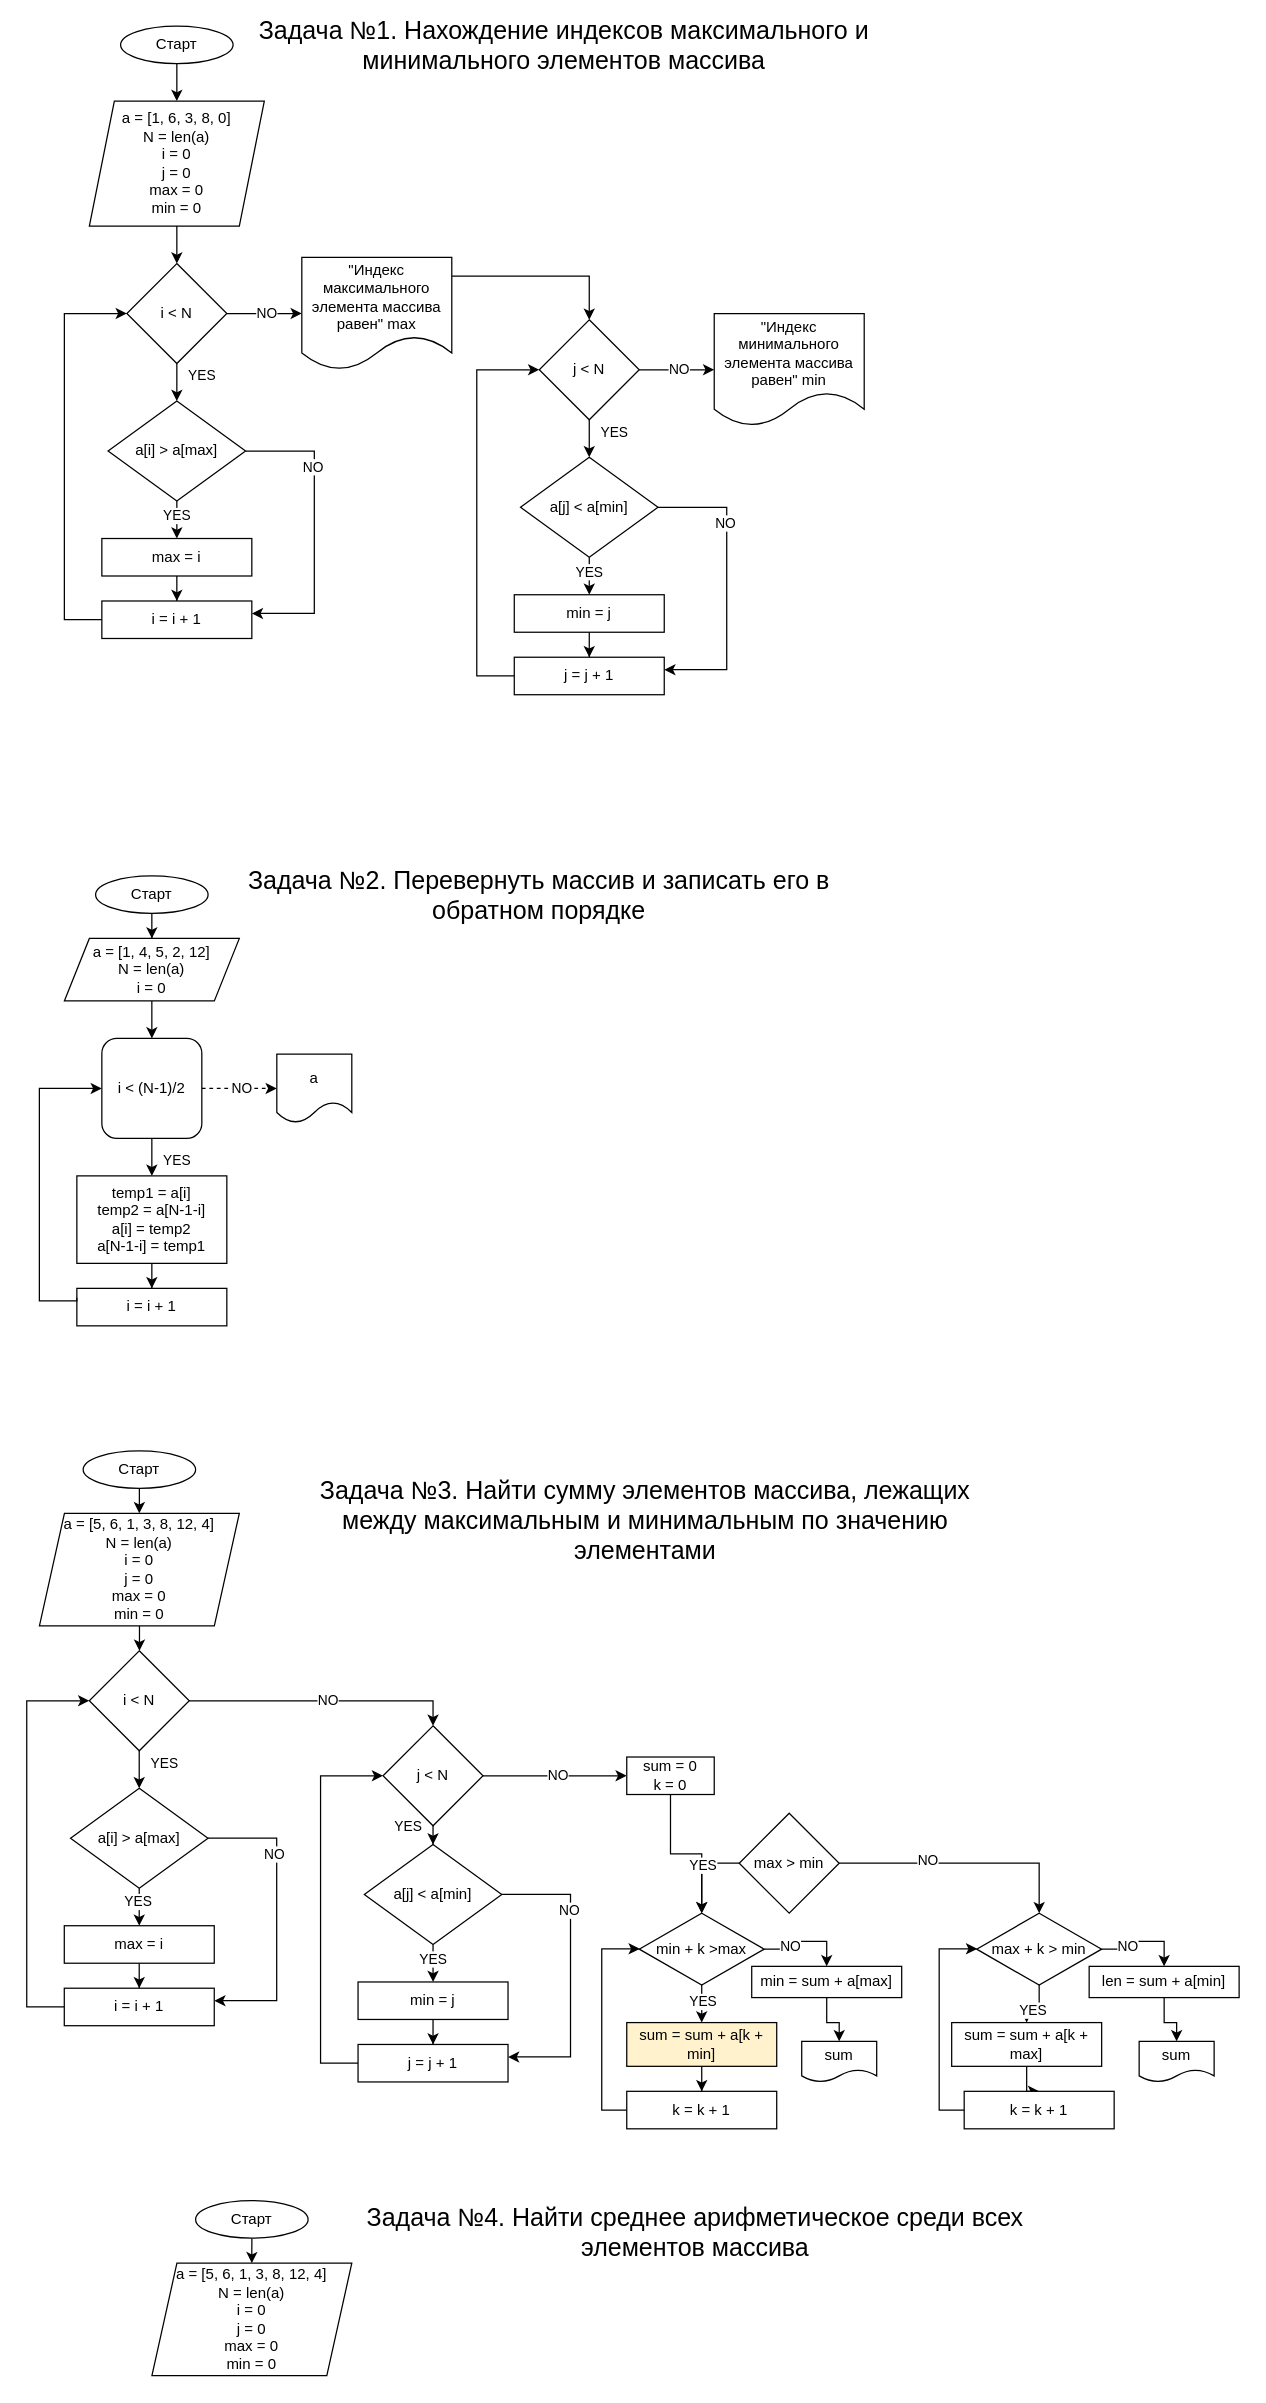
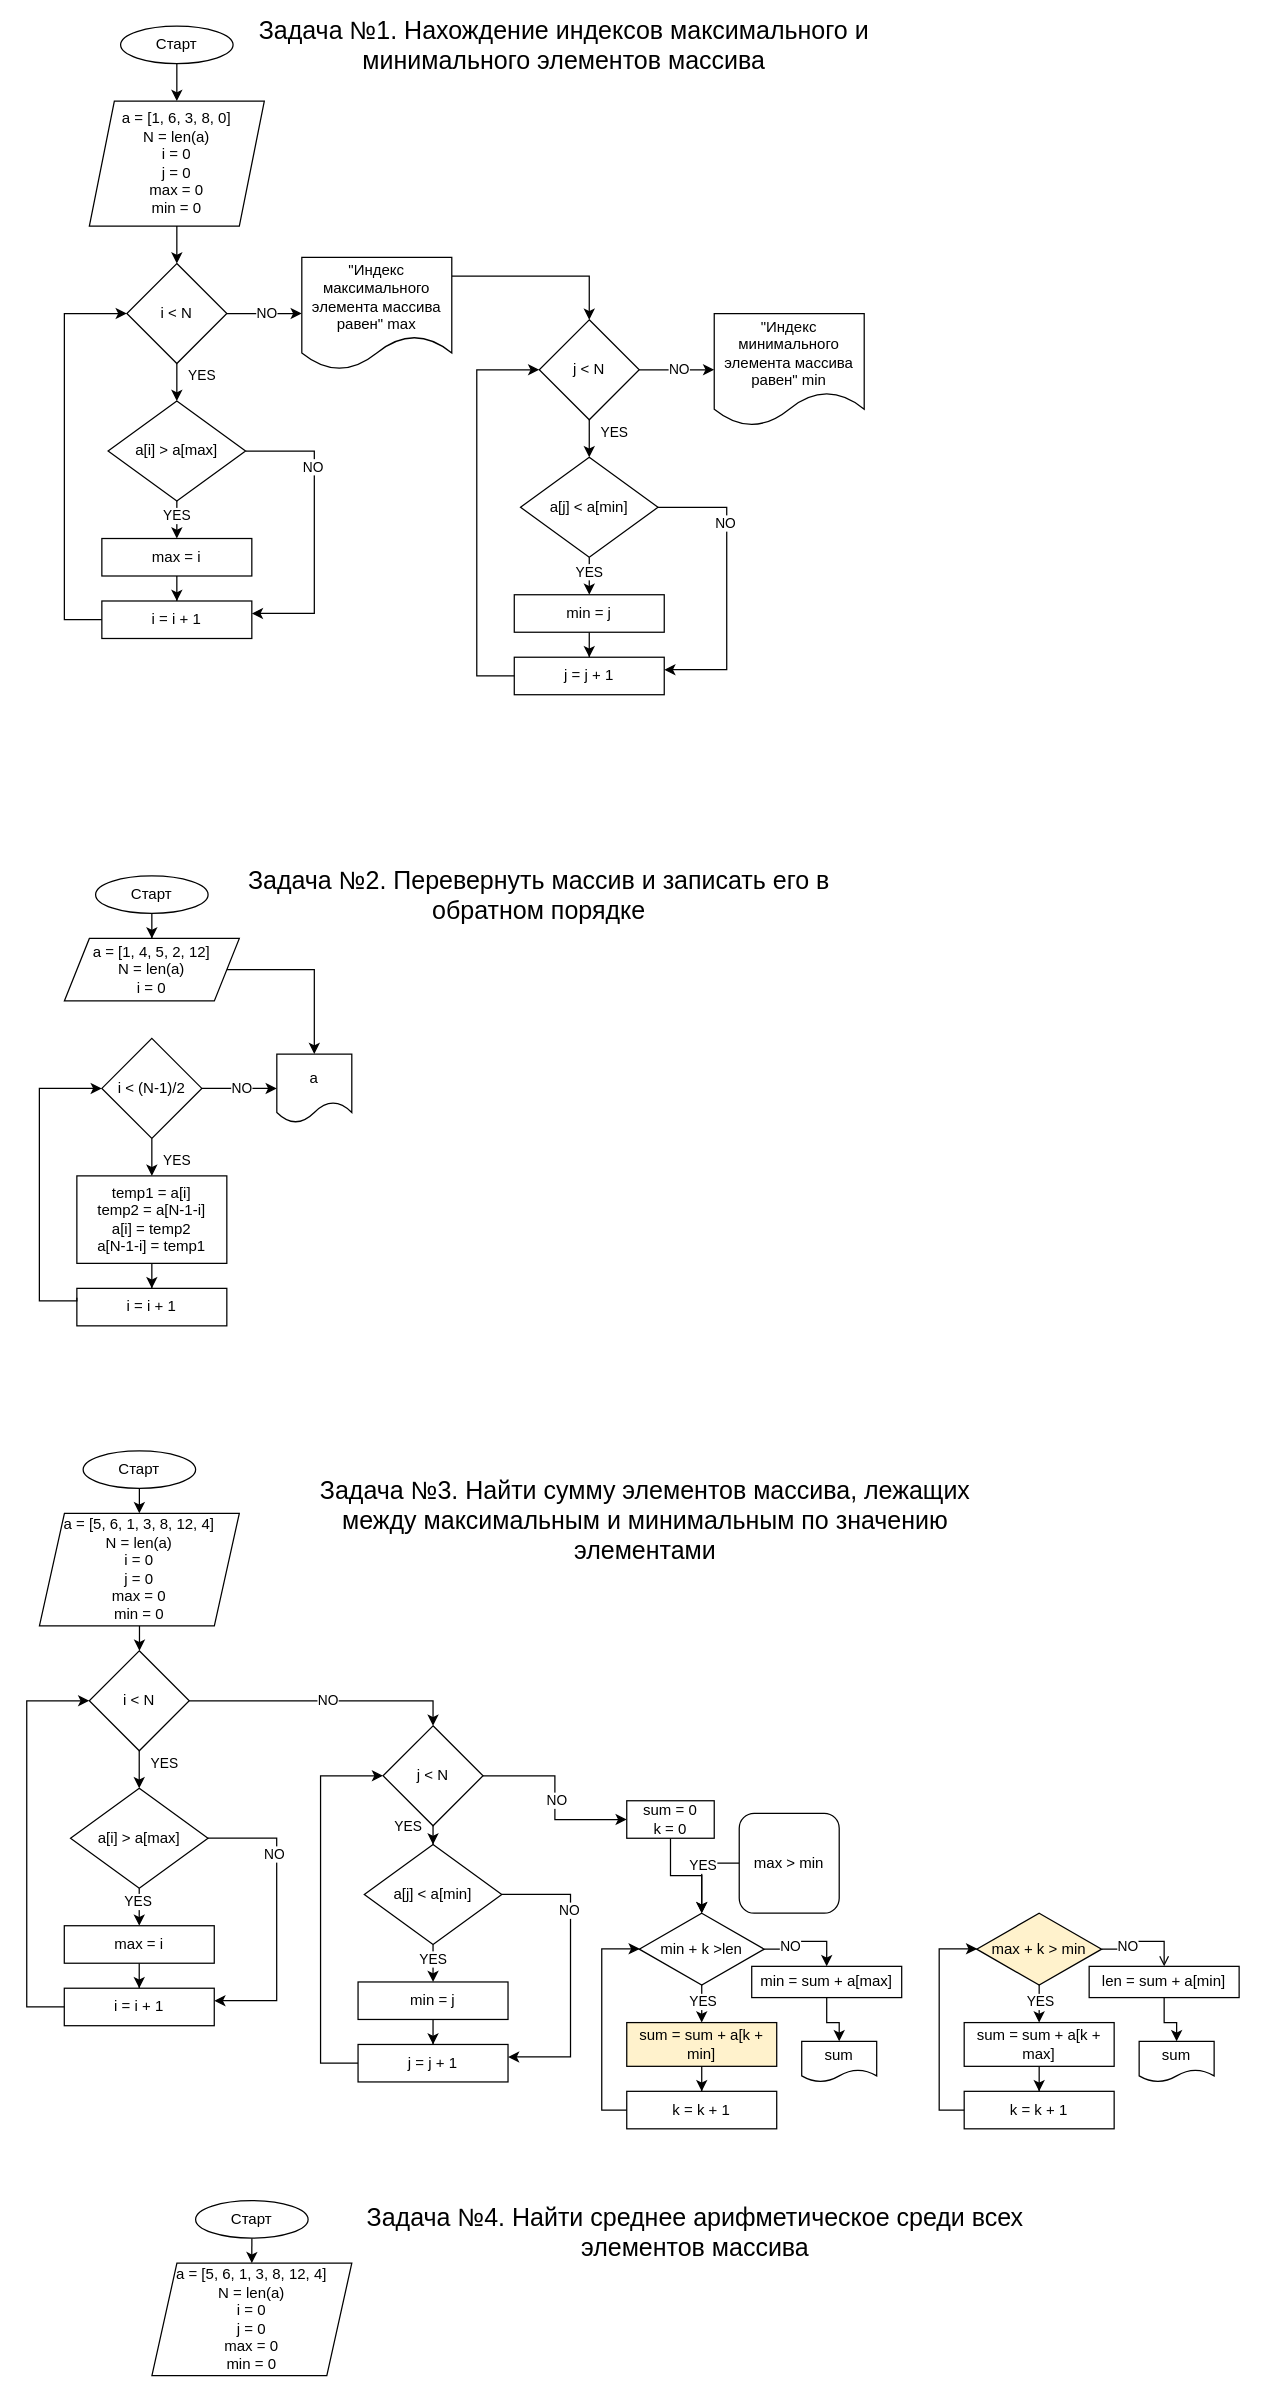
edge "a = [1, 4, 5, 2, 12] N = len(a) i = 0" -> "i < (N-1)/2": now "a = [1, 4, 5, 2, 12] N = len(a) i = 0" -> "a"
node "i < (N-1)/2": shape rounded rectangle -> diamond
edge "i < (N-1)/2" -> "a": style dashed -> solid
node "sum = 0 k = 0": moved (671, 1776) -> (671, 1819)
node "max > min": shape diamond -> rounded rectangle
edge "max > min" -> "max + k > min": removed, label "NO"
node "min + k >max": label "min + k >max" -> "min + k >len"
node "max + k > min": fillcolor #ffffff -> #fff2cc
edge "max + k > min" -> "len = sum + a[min]": arrowhead classic -> open
node "sum = sum + a[k + max]": moved (1027, 2044) -> (1039, 2044)
